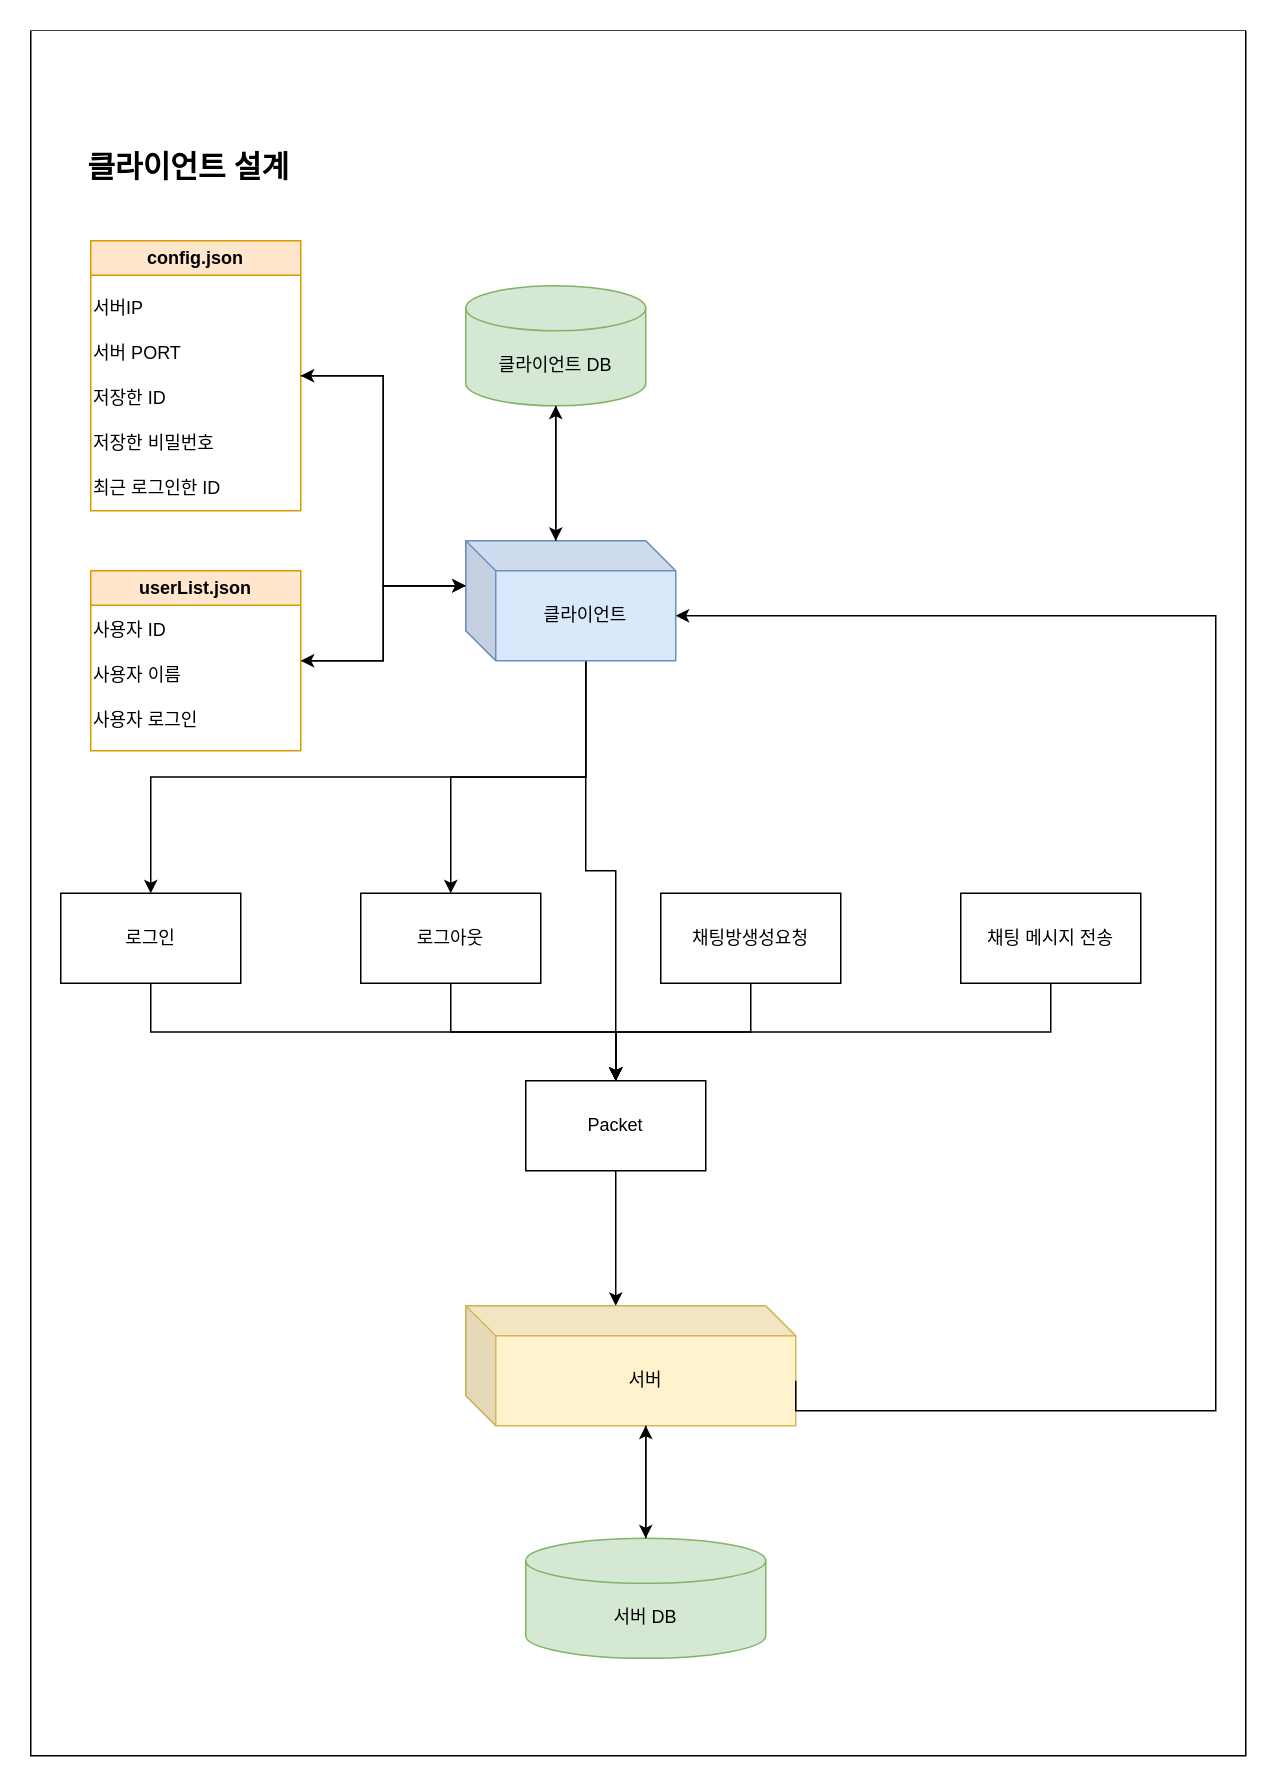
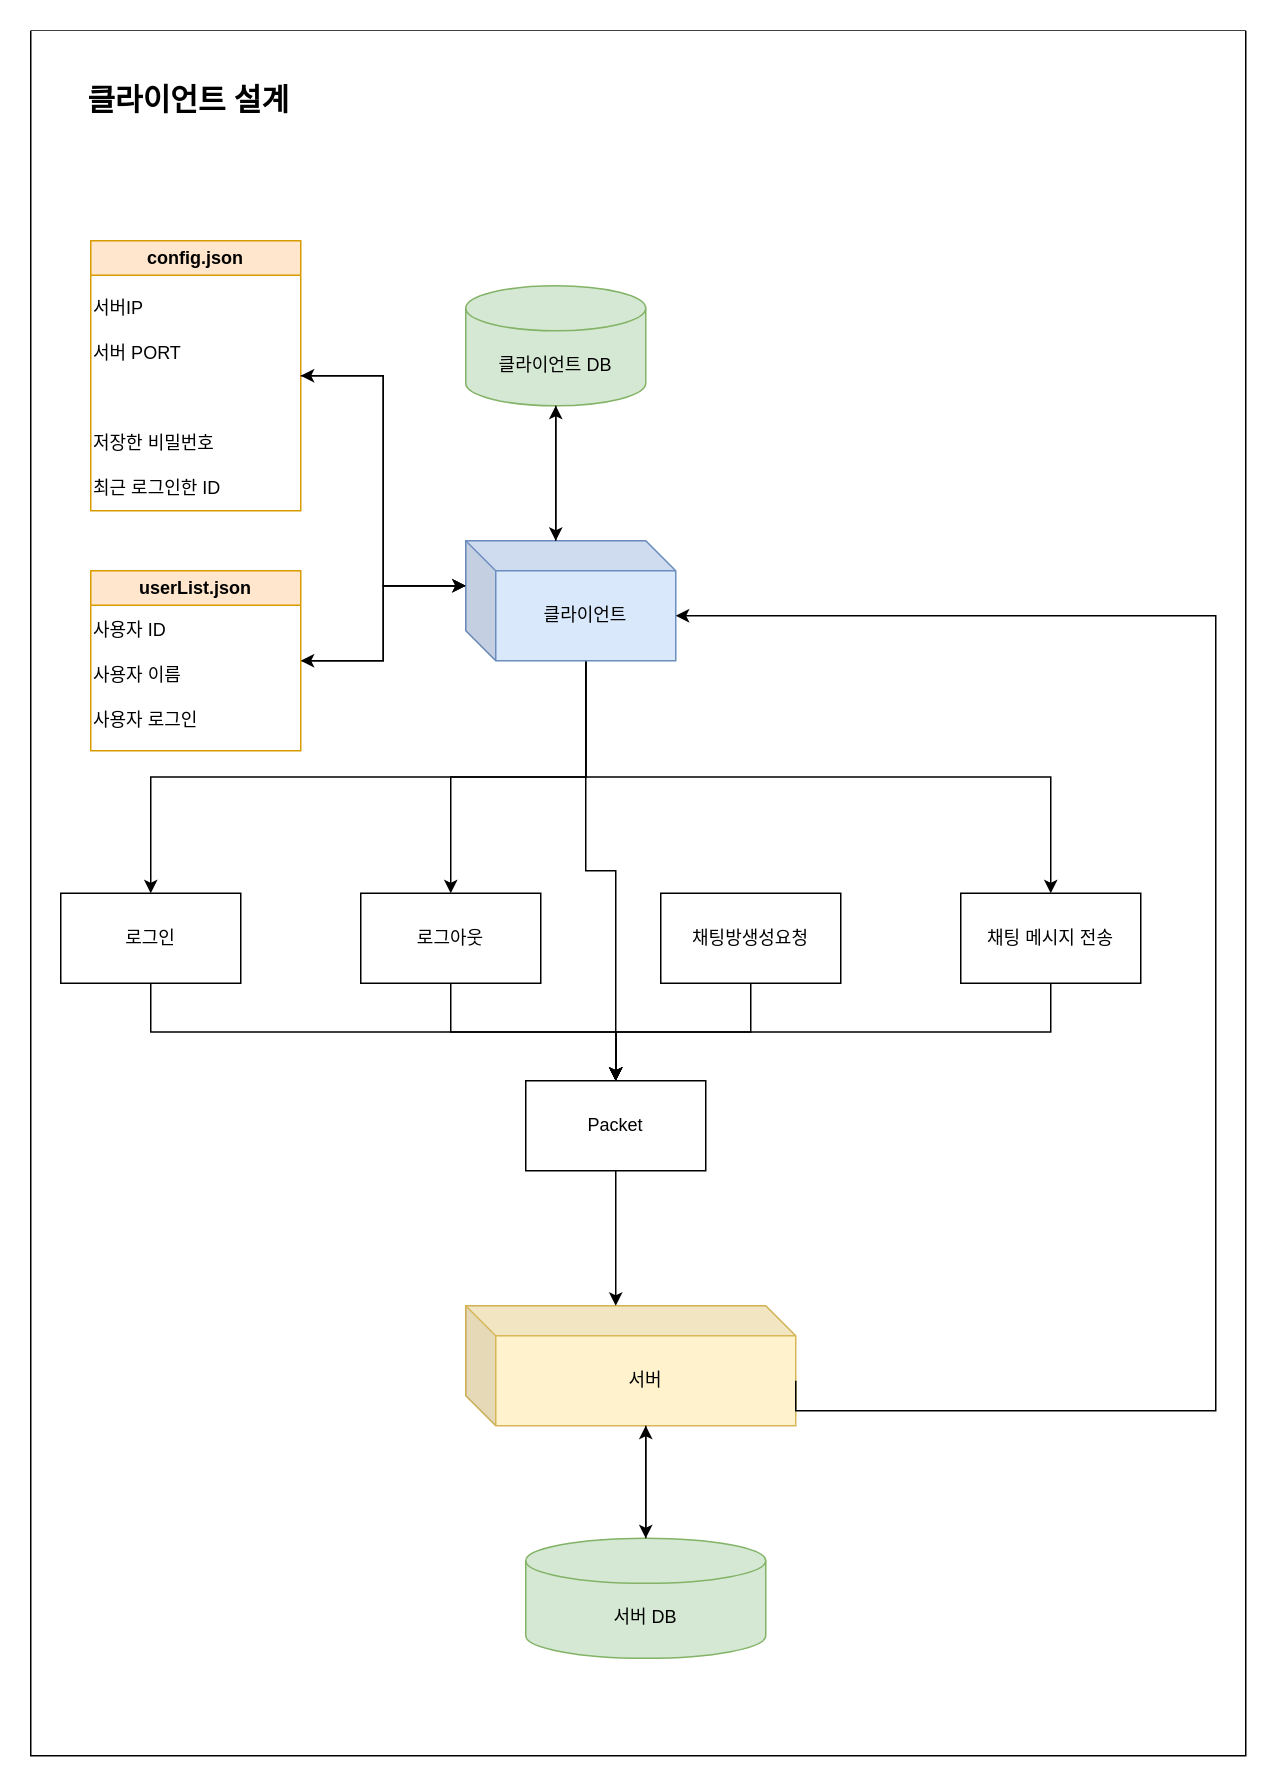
node "클라이언트 설계": moved (188, 166) -> (188, 98)
node "저장한 ID": removed
edge "클라이언트" -> "채팅 메시지 전송": added
